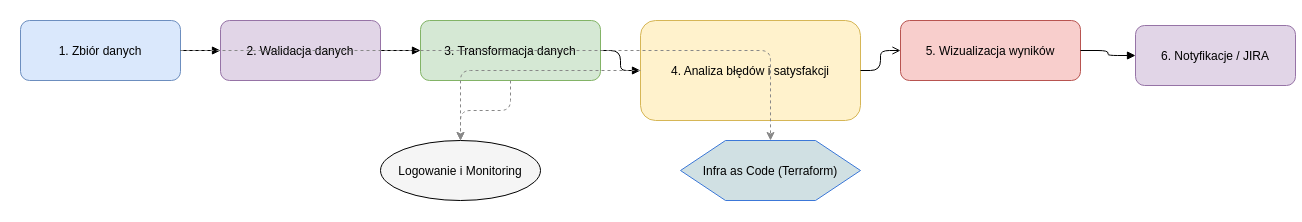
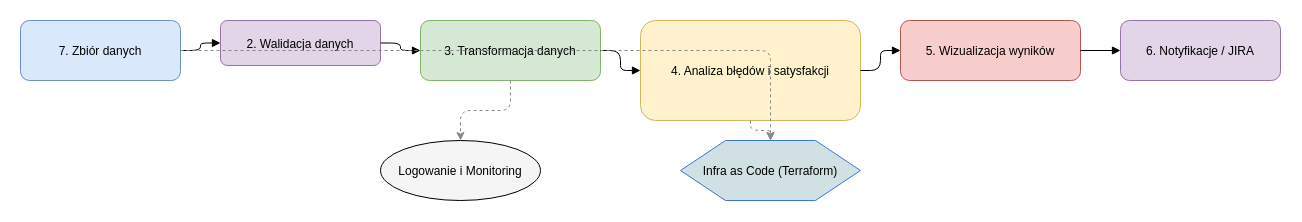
node "1. Zbiór danych": label "1. Zbiór danych" -> "7. Zbiór danych"
node "2. Walidacja danych": size 160x60 -> 160x45
edge "4. Analiza błędów i satysfakcji" -> "5. Wizualizacja wyników": arrowhead open -> block
node "6. Notyfikacje / JIRA": moved (1216, 56) -> (1201, 51)
edge "4. Analiza błędów i satysfakcji" -> "Logowanie i Monitoring": now "4. Analiza błędów i satysfakcji" -> "Infra as Code (Terraform)"
